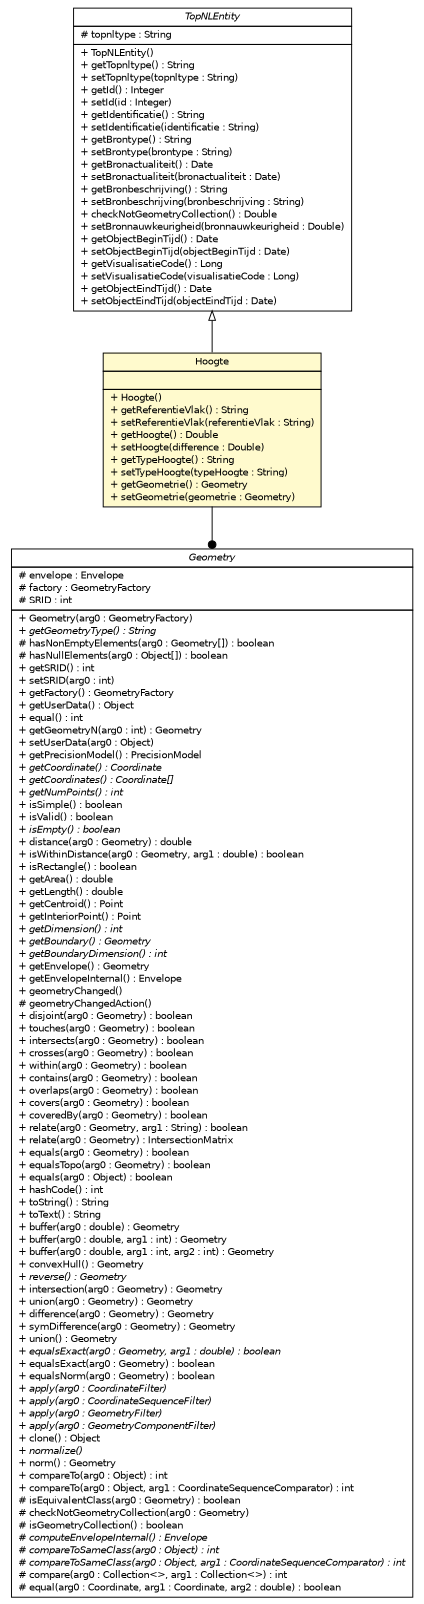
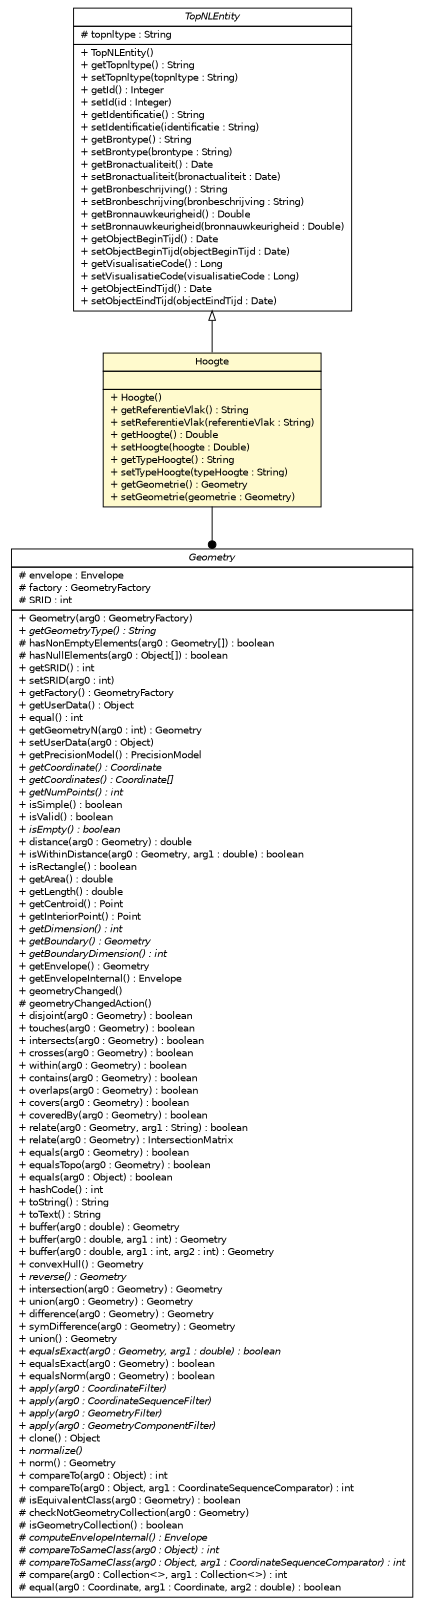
node "TopNLEntity": text "+ checkNotGeometryCollection() : Double" -> "+ getBronnauwkeurigheid() : Double"
node "Hoogte": text "+ setHoogte(difference : Double)" -> "+ setHoogte(hoogte : Double)"
